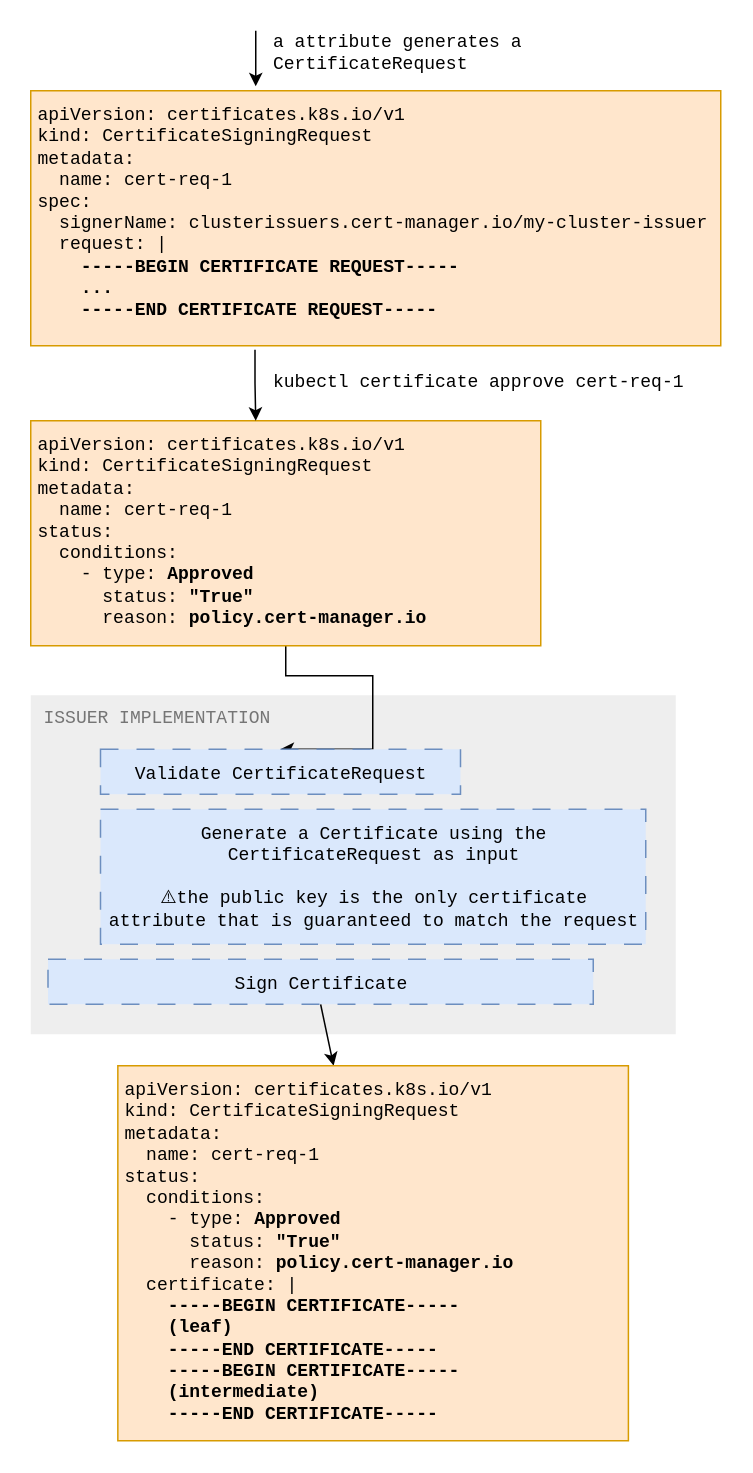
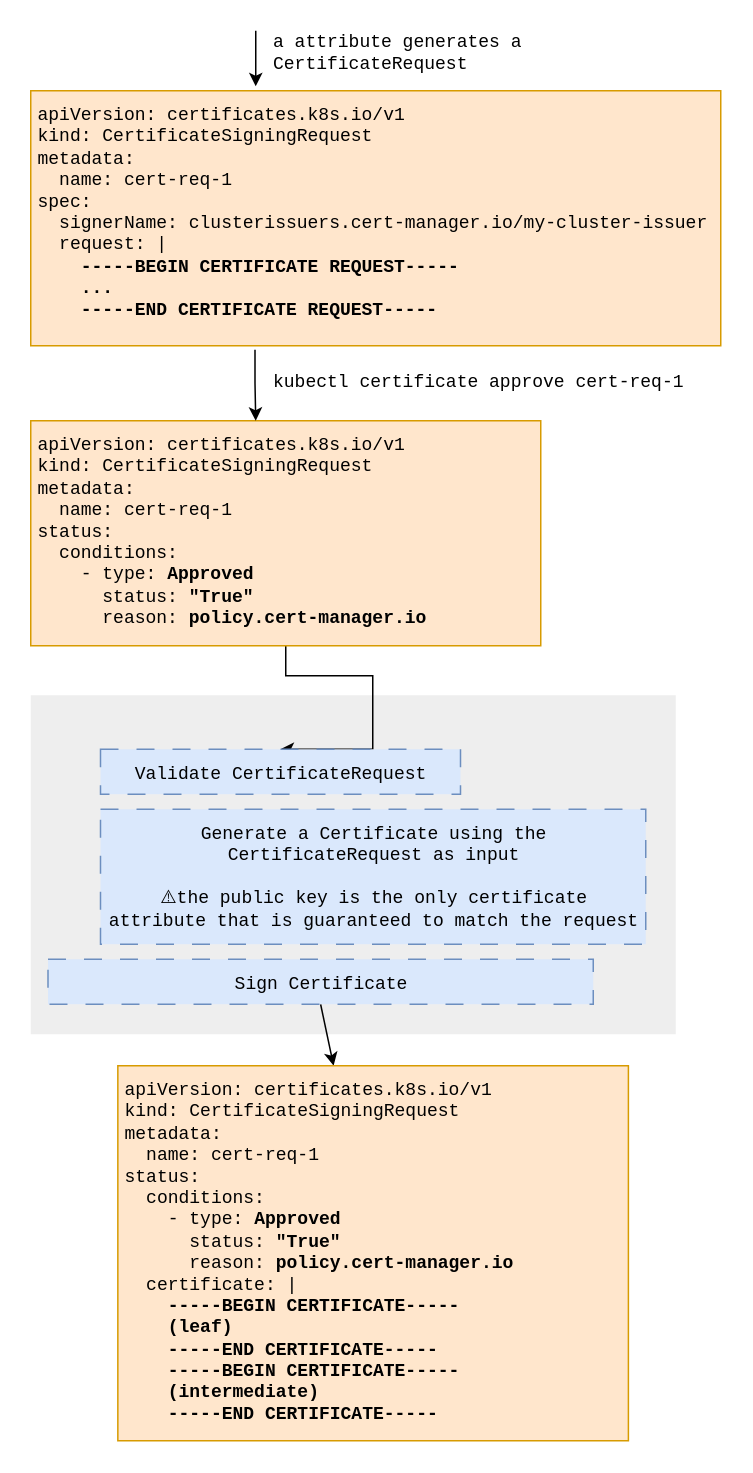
node "ISSUER IMPLEMENTATION": removed
